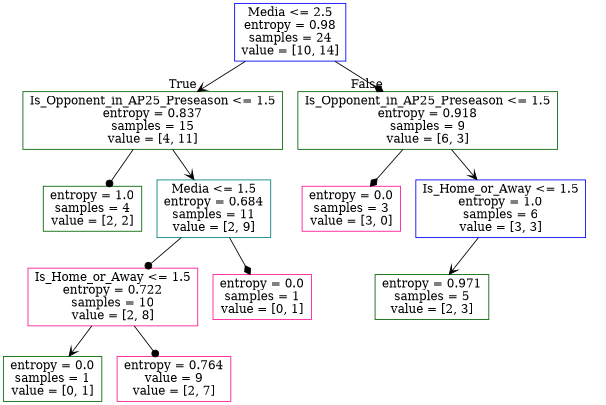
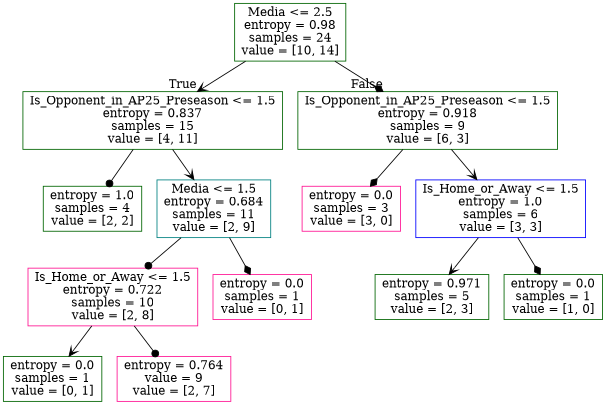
node "Media <= 2.5 entropy = 0.98 samples = 24 value = [10, 14]": color blue -> darkgreen
node "entropy = 0.0 samples = 1 value = [1, 0]": added
